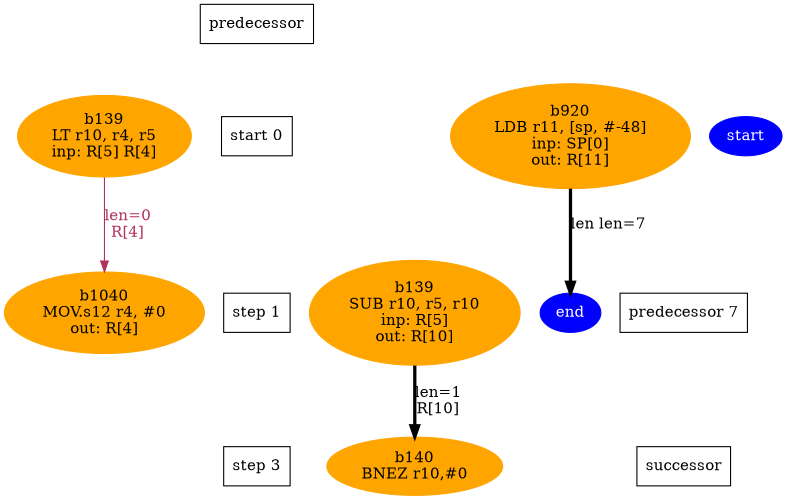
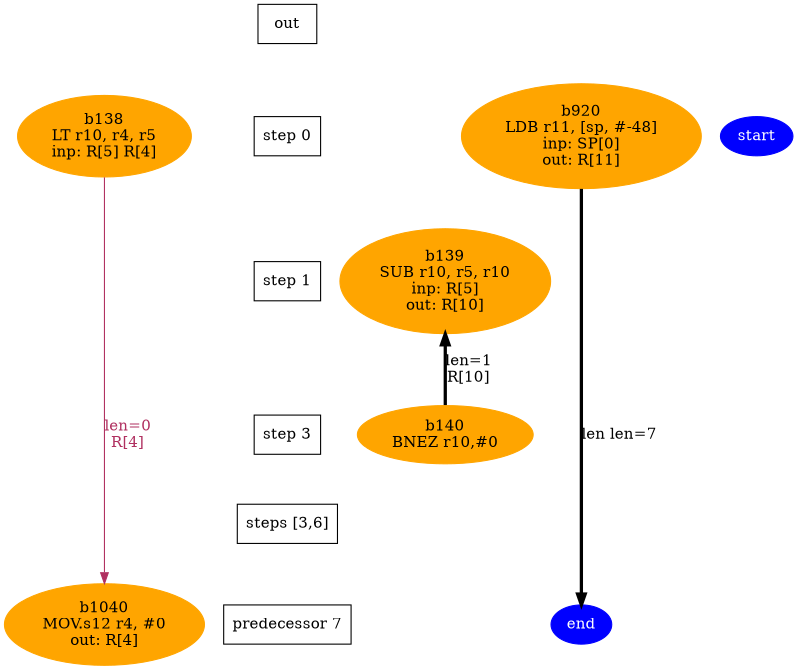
node "predecessor": label "predecessor" -> "out"
node "b139 LT r10, r4, r5 inp: R[5] R[4]": label "b139 LT r10, r4, r5 inp: R[5] R[4]" -> "b138 LT r10, r4, r5 inp: R[5] R[4]"
node "start 0": label "start 0" -> "step 0"
edge "b139 SUB r10, r5, r10 inp: R[5] out: R[10]" -> "b140 BNEZ r10,#0": reversed
node "successor": removed
node "steps [3,6]": added
